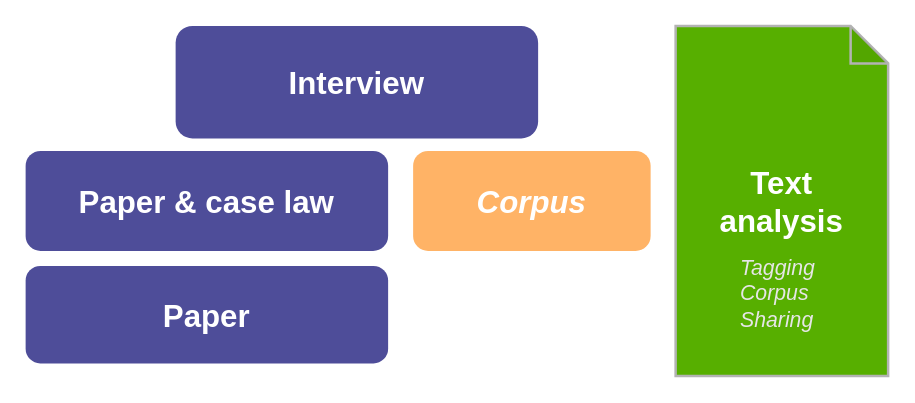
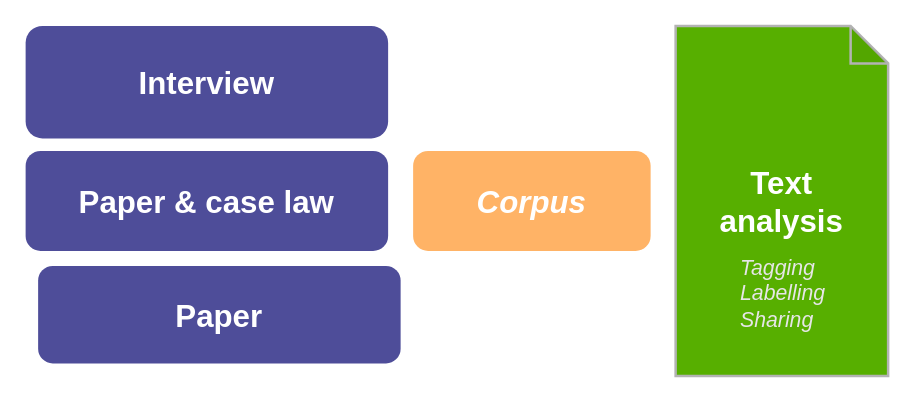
node "Interview": moved (357, 82) -> (207, 82)
node "TaggingCorpusSharing": label "TaggingCorpusSharing" -> "TaggingLabellingSharing"
node "Paper": moved (207, 314) -> (219, 314)
